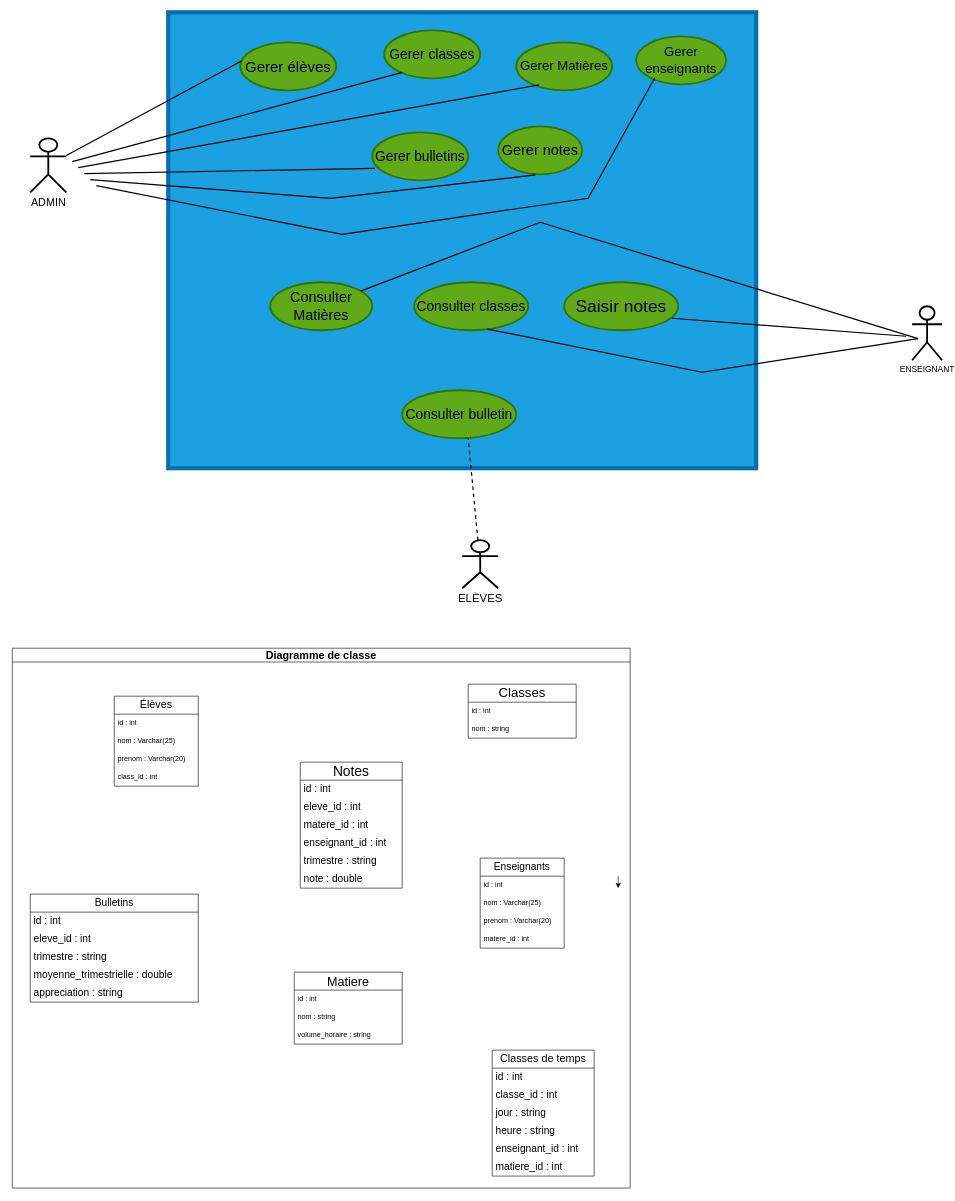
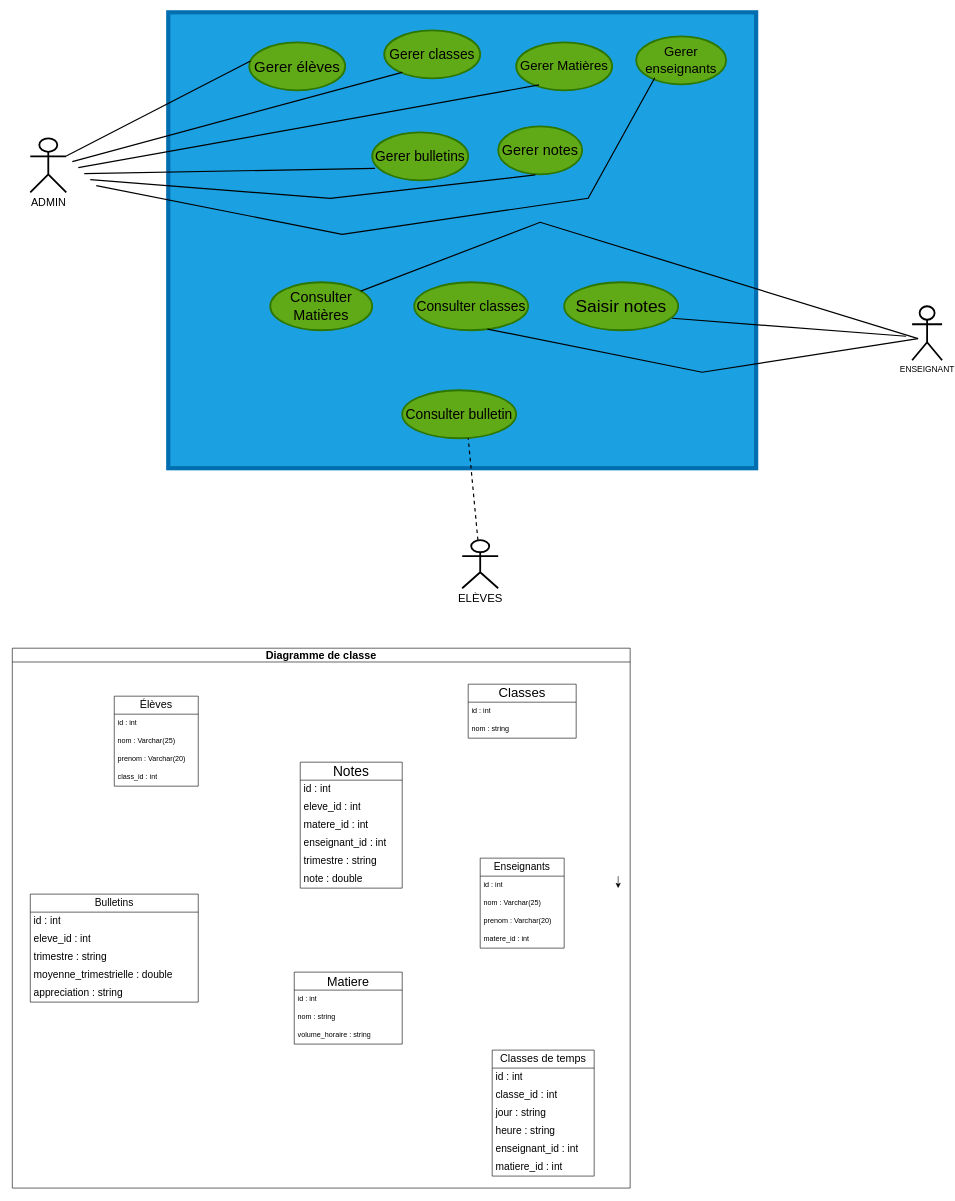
node "Gerer élèves": moved (288, 66) -> (297, 66)
